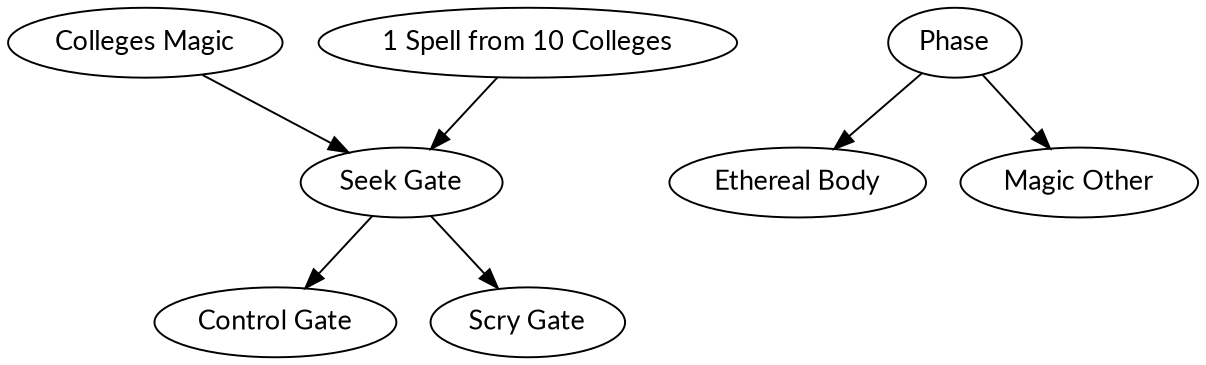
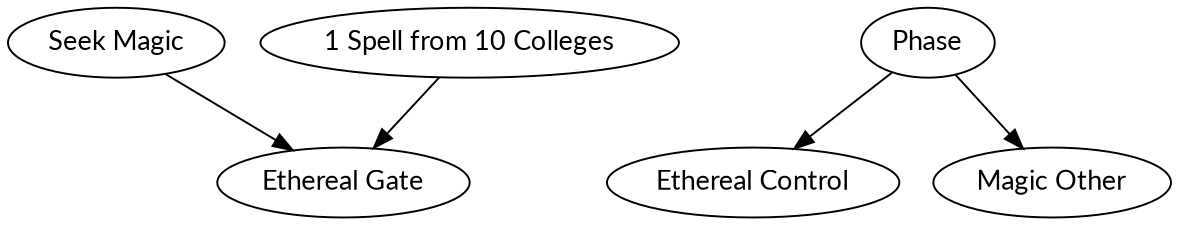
node "Colleges Magic": label "Colleges Magic" -> "Seek Magic"
node "Seek Gate": label "Seek Gate" -> "Ethereal Gate"
node "Ethereal Body": label "Ethereal Body" -> "Ethereal Control"
node "Control Gate": removed
node "Scry Gate": removed
